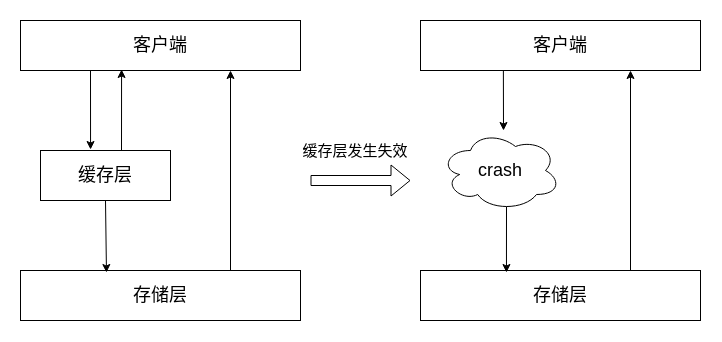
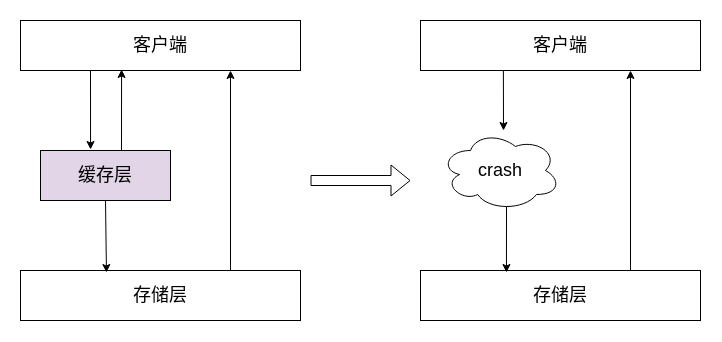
node "缓存层发生失效": removed
node "缓存层": fillcolor #ffffff -> #e1d5e7
